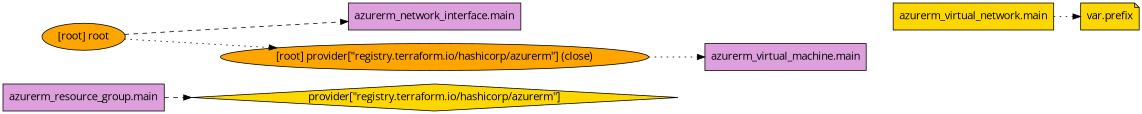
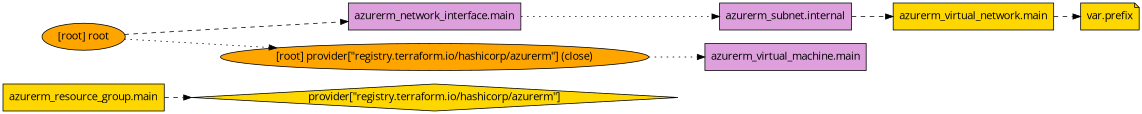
node "azurerm_subnet.internal": added
edge "azurerm_virtual_network.main" -> "var.prefix": style dotted -> dashed
node "azurerm_resource_group.main": fillcolor plum -> gold
